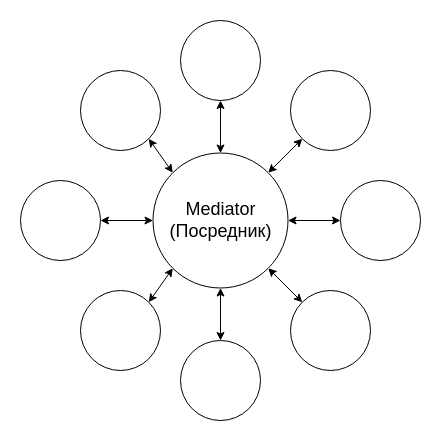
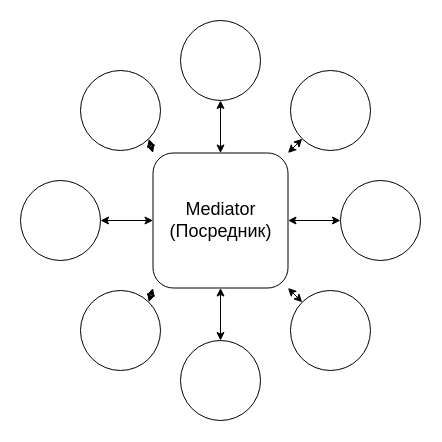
node "Mediator (Посредник)": shape ellipse -> rounded rectangle
